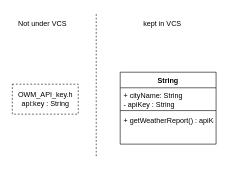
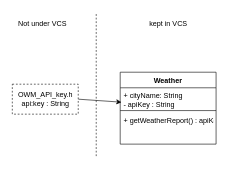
node "kept in VCS": moved (162, 24) -> (168, 24)
node "String": label "String" -> "Weather"
edge "OWM_API_key.h api:key : String" -> "+ cityName: String - apiKey : String": added
